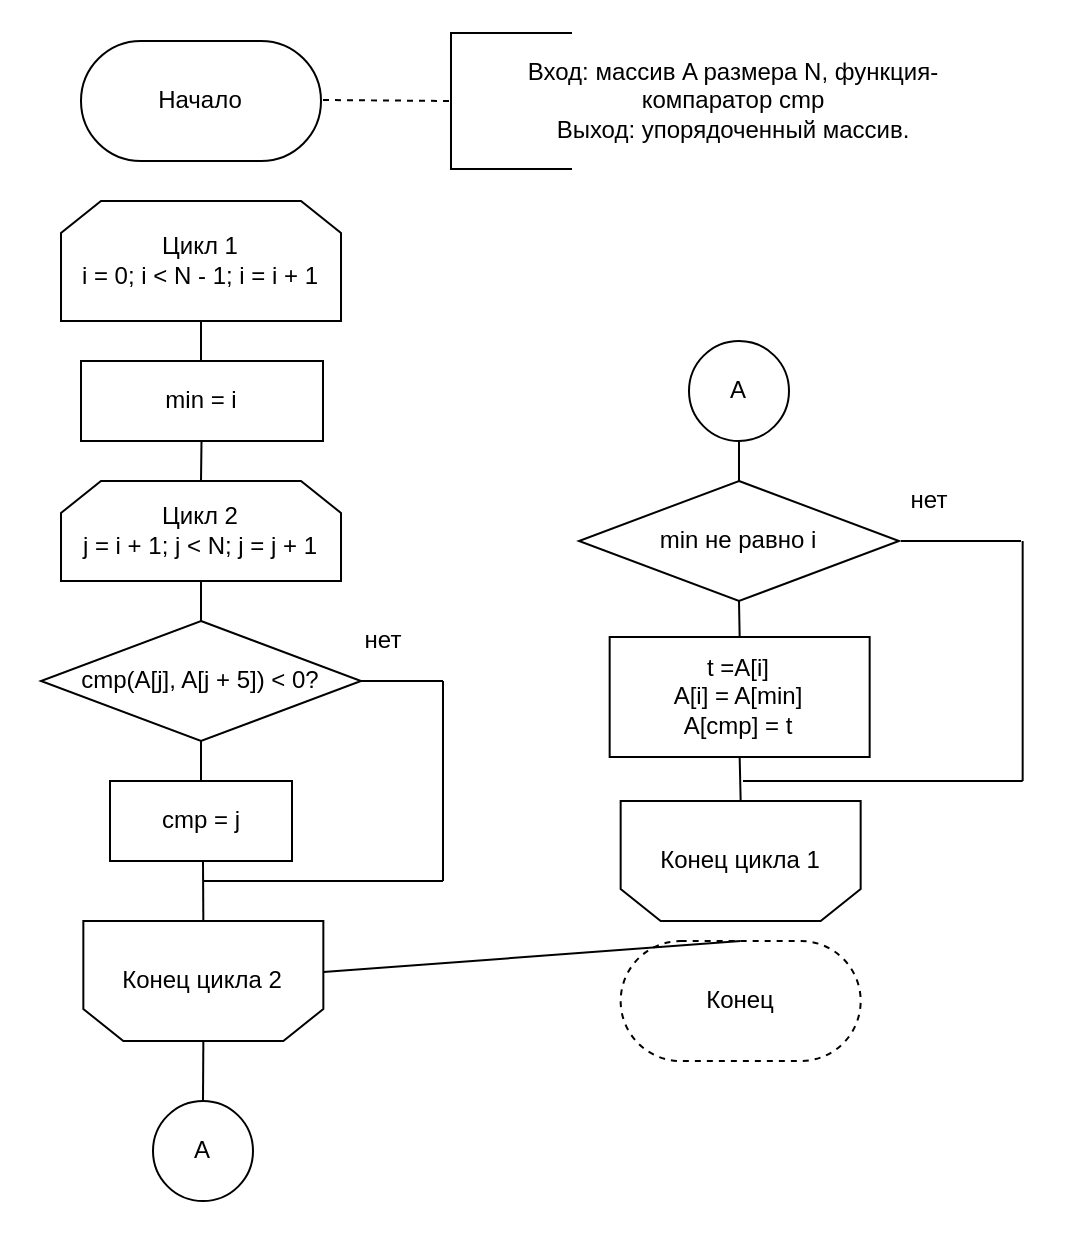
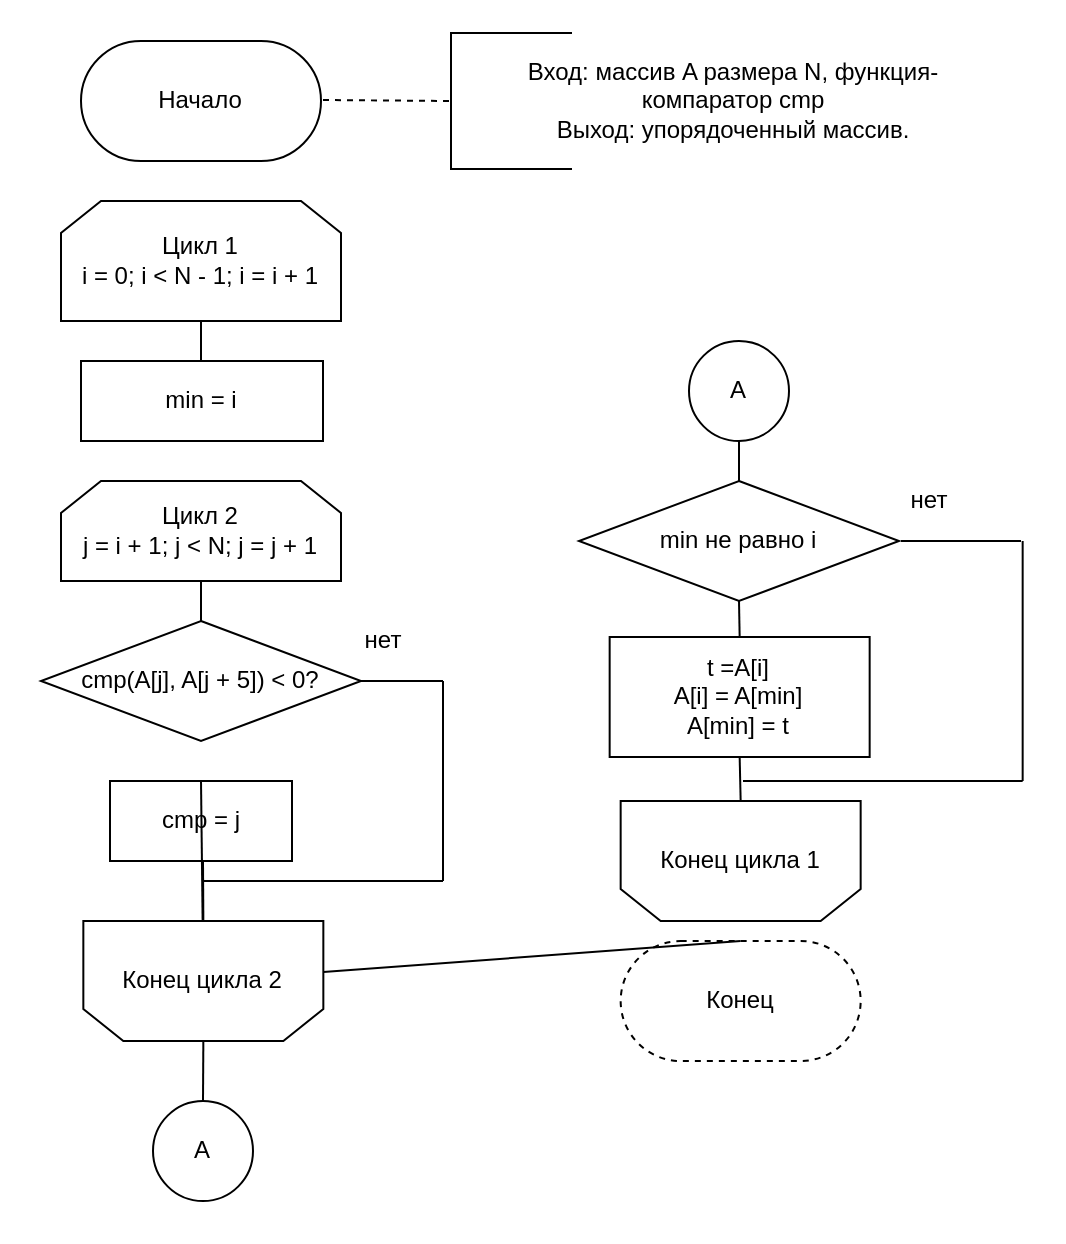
edge "min = i" -- "Цикл 2 j = i + 1; j < N; j = j + 1": removed
node "t =A[i] A[i] = A[min] A[cmp] = t": label "t =A[i] A[i] = A[min] A[cmp] = t" -> "t =A[i] A[i] = A[min] A[min] = t"
edge "сmp(A[j], A[j + 5]) < 0?" -- "cmp = j": now "Конец цикла 2" -- "cmp = j"
